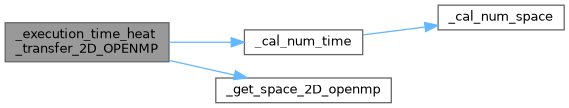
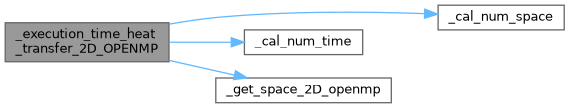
edge "_cal_num_time" -> "_cal_num_space": now "_execution_time_heat _transfer_2D_OPENMP" -> "_cal_num_space"
